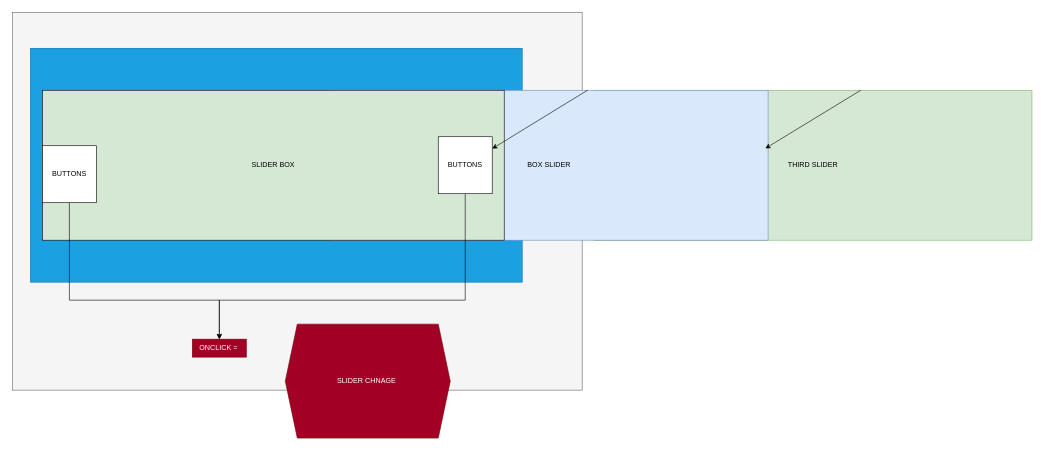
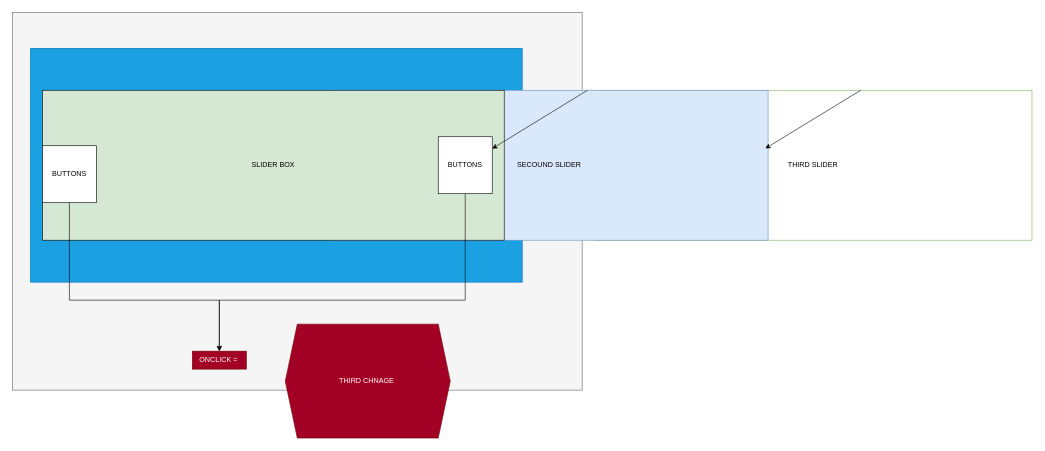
node "BOX SLIDER": label "BOX SLIDER" -> "SECOUND SLIDER"
node "THIRD SLIDER": fillcolor #d5e8d4 -> #ffffff
node "ONCLICK =": moved (219, 348) -> (219, 360)
node "SLIDER CHNAGE": label "SLIDER CHNAGE" -> "THIRD CHNAGE"
